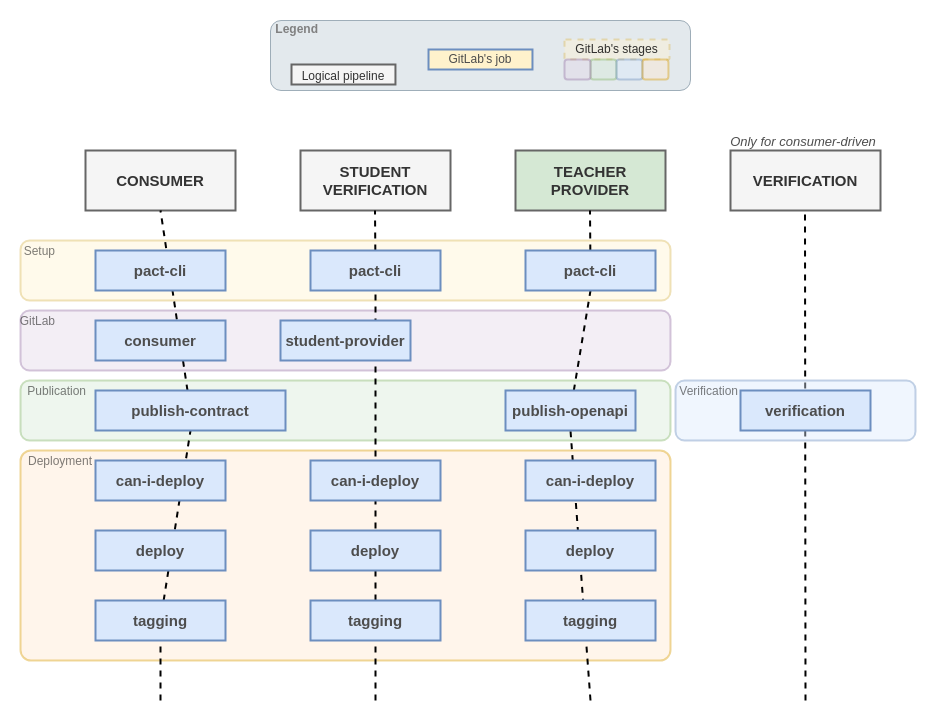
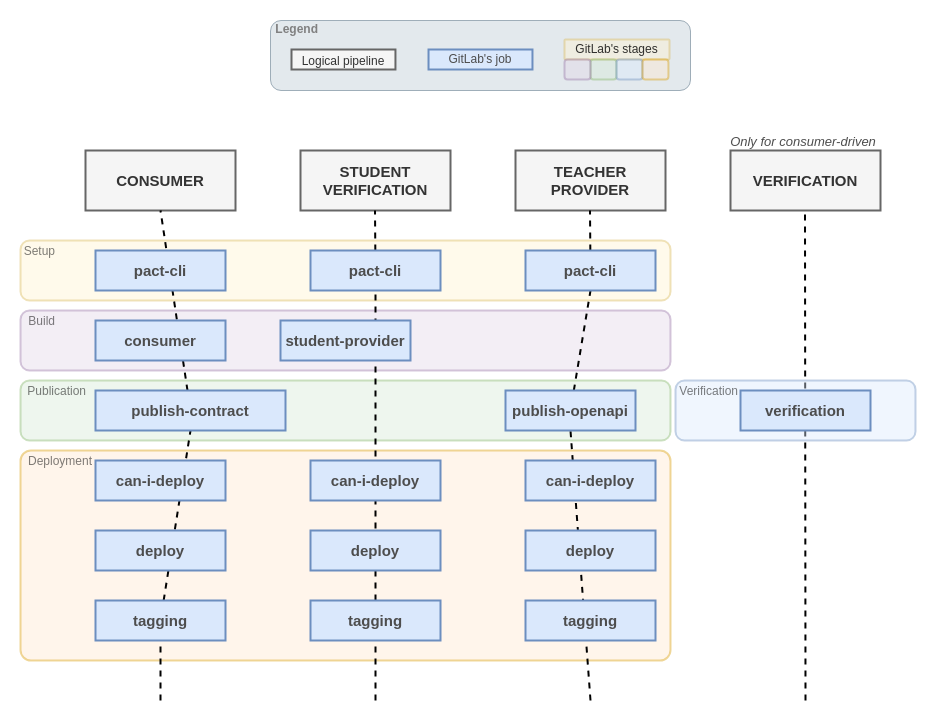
node "GitLab's stages": style dashed -> solid
node "GitLab's job": fillcolor #fff2cc -> #dae8fc
node "Logical pipeline": moved (343, 75) -> (343, 60)
node "TEACHER PROVIDER": fillcolor #d5e8d4 -> #f5f5f5
node "GitLab": label "GitLab" -> "Build"
